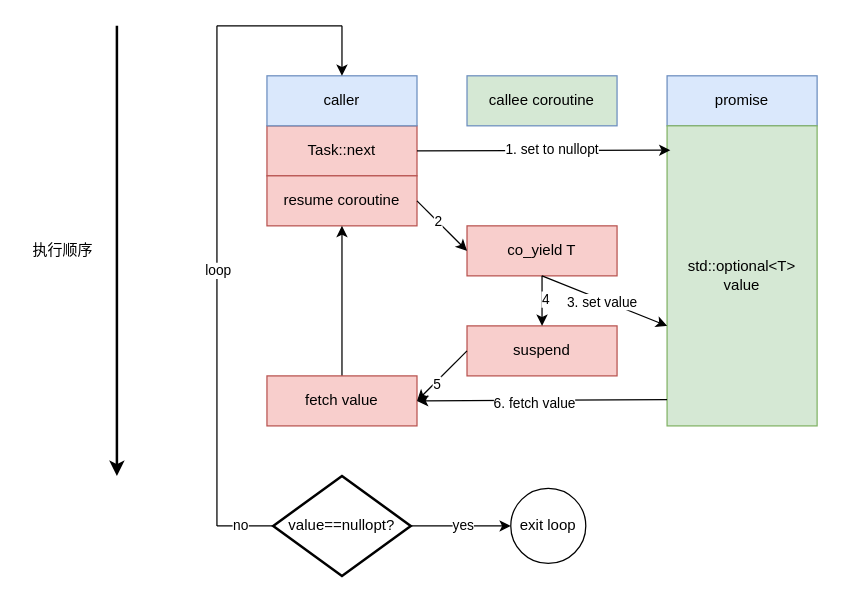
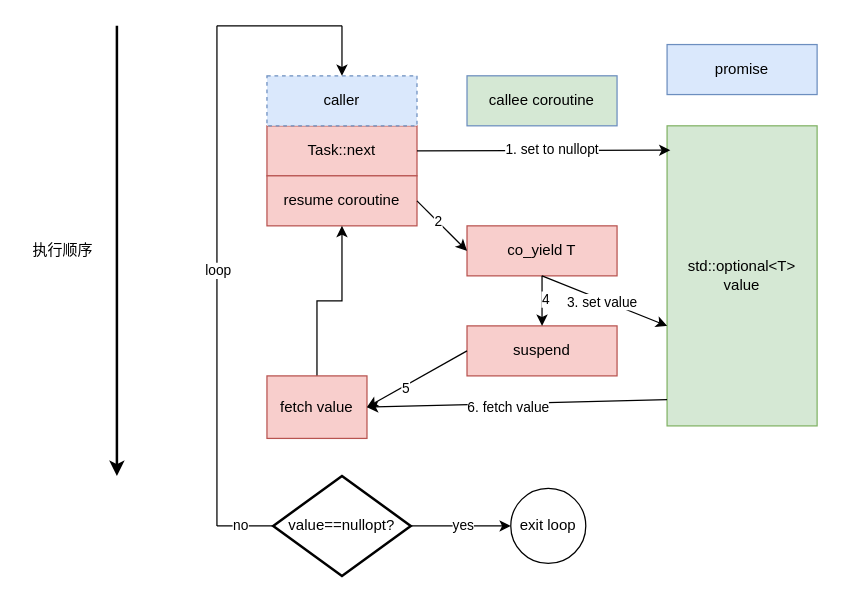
node "caller": style solid -> dashed
node "promise": moved (742, 101) -> (742, 69)
node "fetch value": size 150x50 -> 100x63
